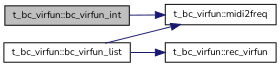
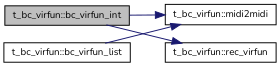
node "t_bc_virfun::midi2freq": label "t_bc_virfun::midi2freq" -> "t_bc_virfun::midi2midi"
edge "t_bc_virfun::bc_virfun_list" -> "t_bc_virfun::rec_virfun": now "t_bc_virfun::bc_virfun_int" -> "t_bc_virfun::rec_virfun"
